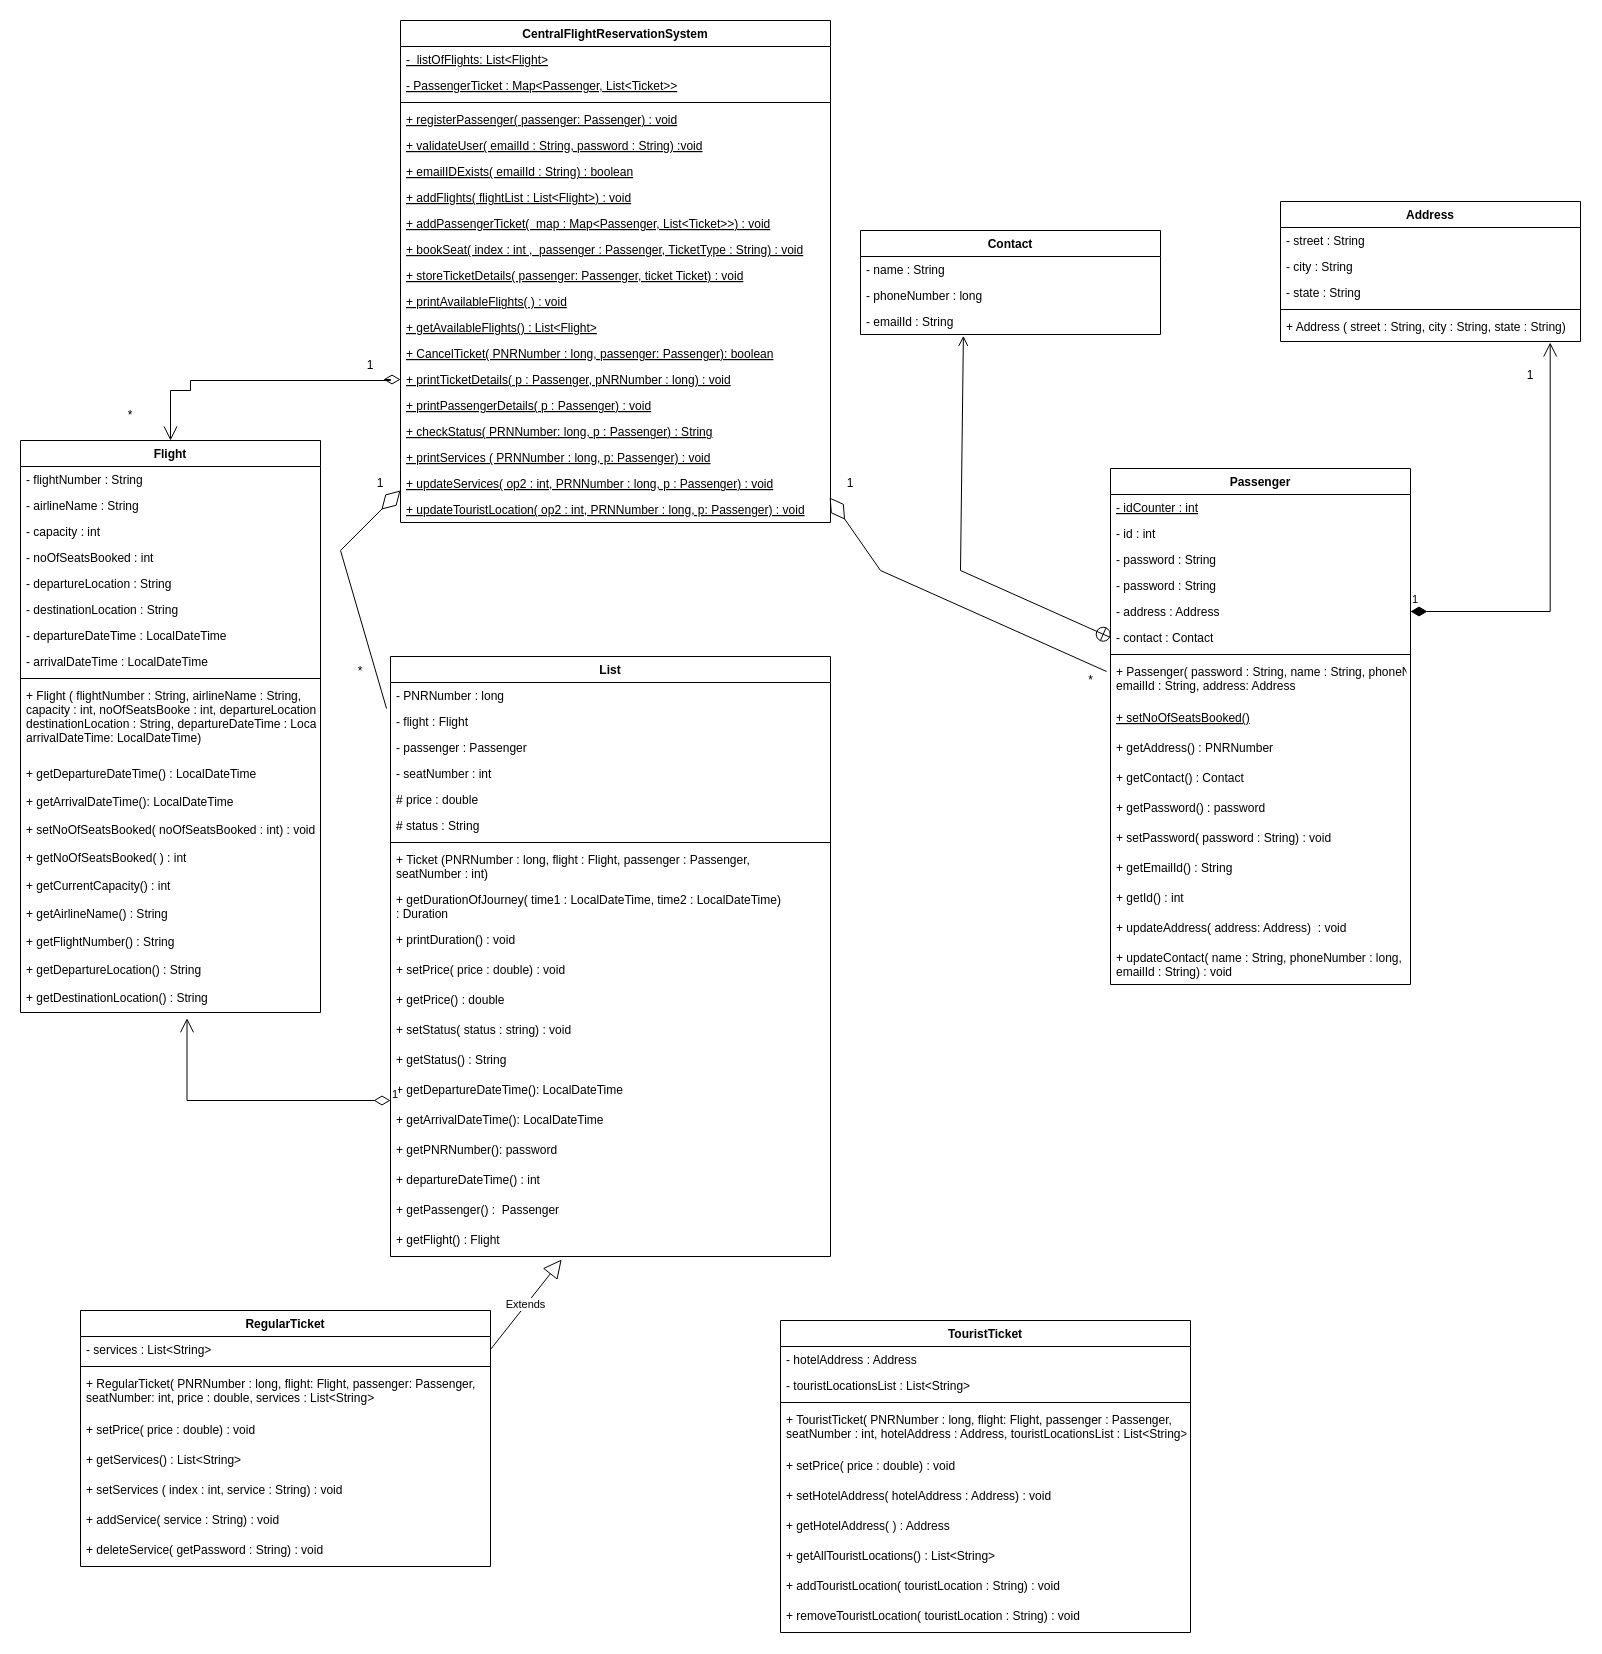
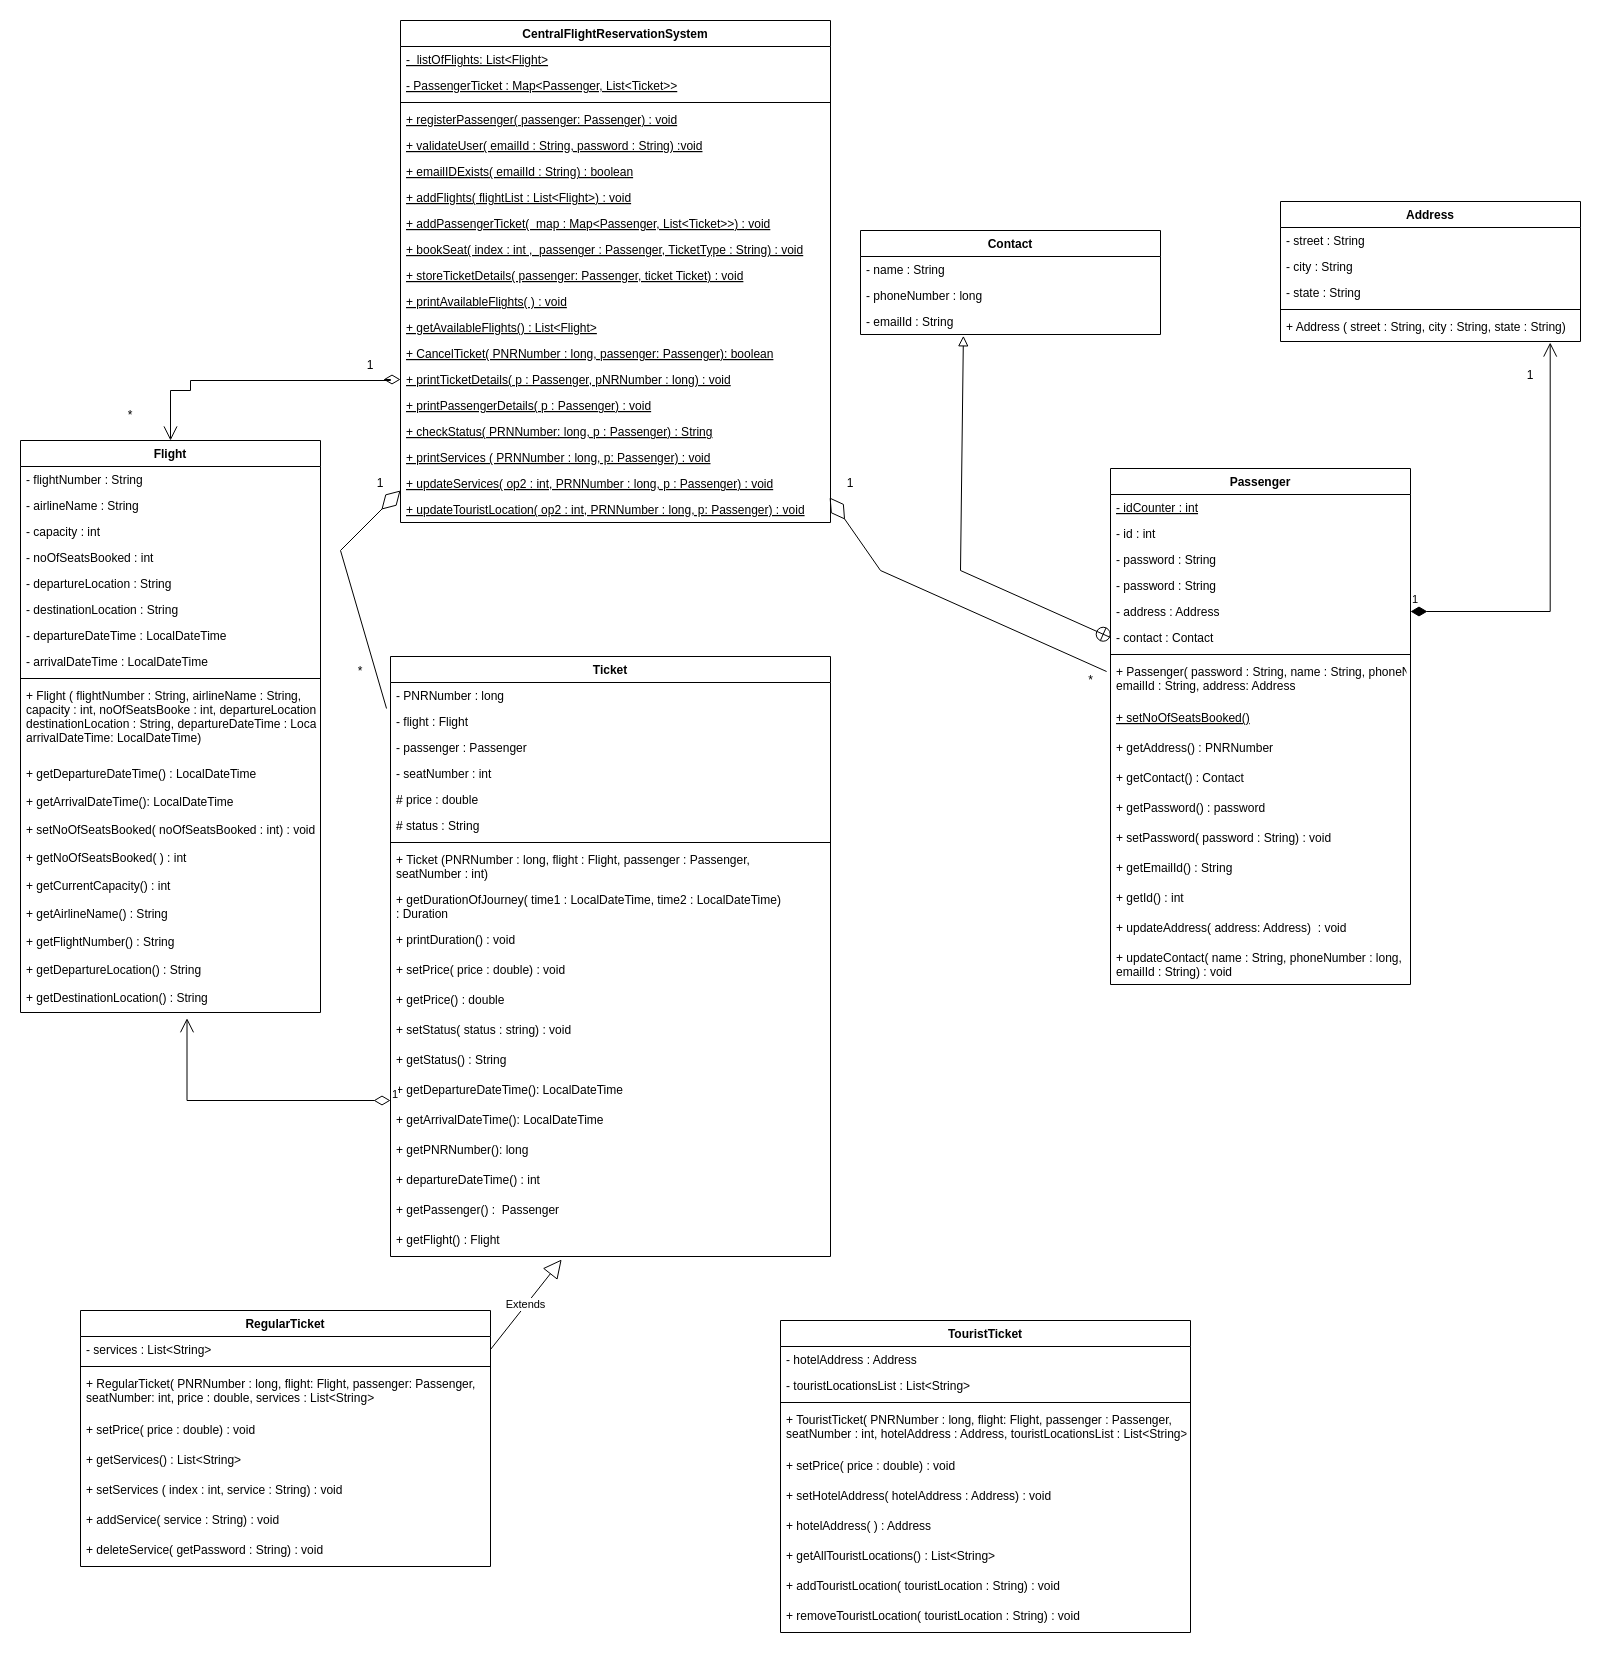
edge "- emailId : String" -- "- contact : Contact": arrowhead open -> block
node "List": label "List" -> "Ticket"
node "+ getPNRNumber(): password": label "+ getPNRNumber(): password" -> "+ getPNRNumber(): long"
node "+ getHotelAddress( ) : Address": label "+ getHotelAddress( ) : Address" -> "+ hotelAddress( ) : Address"
